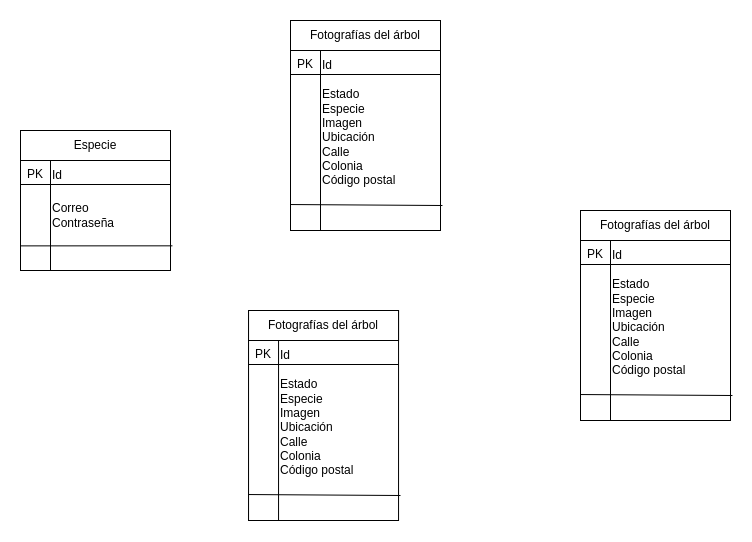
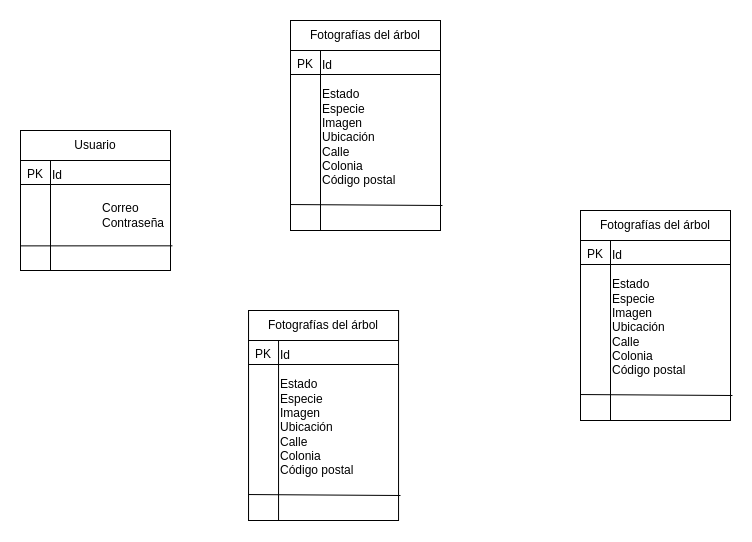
node "Especie": label "Especie" -> "Usuario"
node "Correo Contraseña": moved (81, 216) -> (131, 216)
